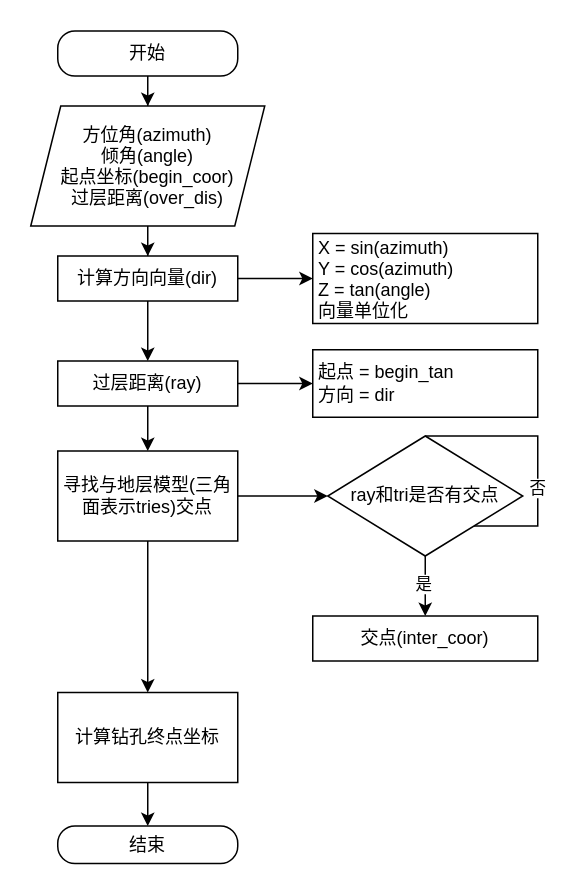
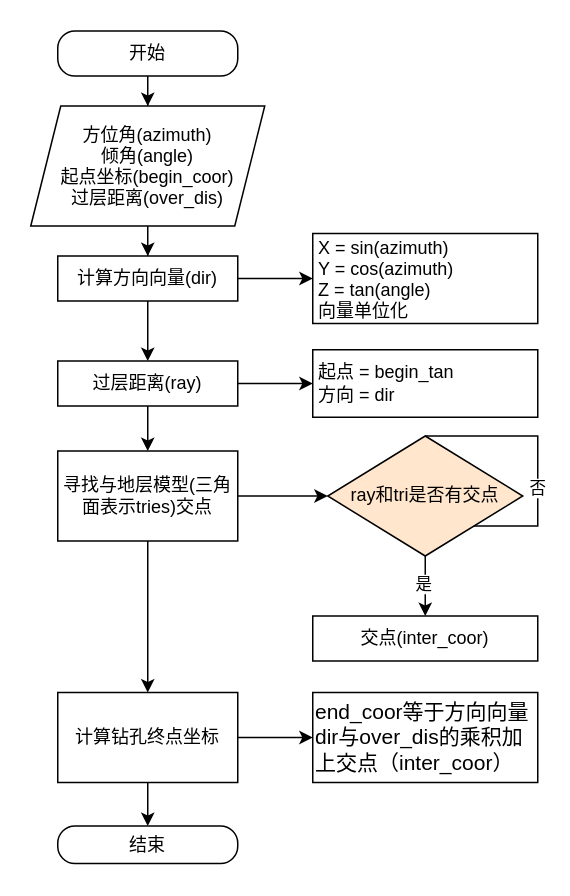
node "ray和tri是否有交点": fillcolor #ffffff -> #ffe6cc
edge "计算钻孔终点坐标" -> "end_coor等于方向向量dir与over_dis的乘积加上交点（inter_coor）": added
node "end_coor等于方向向量dir与over_dis的乘积加上交点（inter_coor）": added
